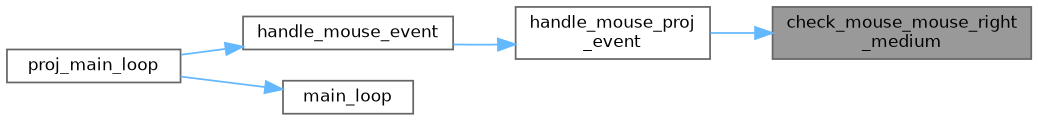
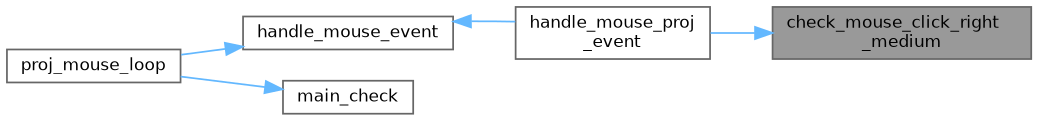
node "check_mouse_mouse_right _medium": label "check_mouse_mouse_right _medium" -> "check_mouse_click_right _medium"
edge "handle_mouse_event" -> "handle_mouse_proj _event": reversed
node "proj_main_loop": label "proj_main_loop" -> "proj_mouse_loop"
node "main_loop": label "main_loop" -> "main_check"
